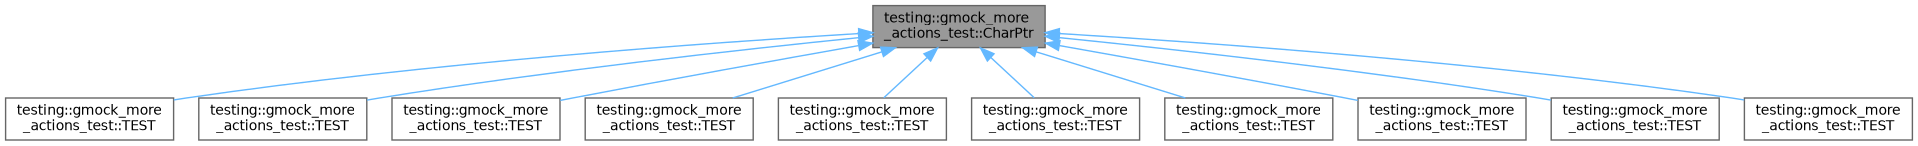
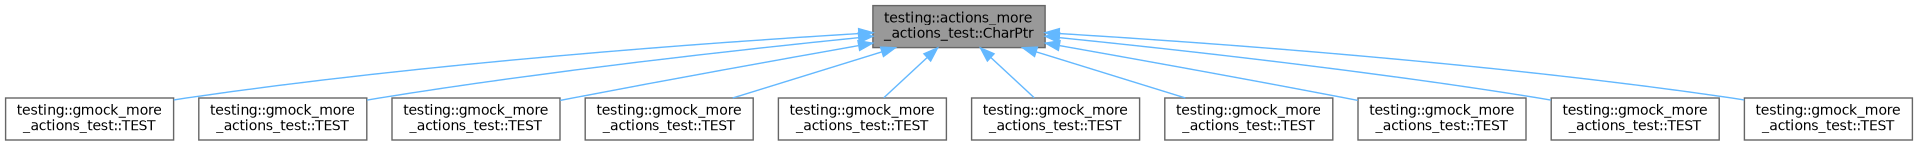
node "testing::gmock_more _actions_test::CharPtr": label "testing::gmock_more _actions_test::CharPtr" -> "testing::actions_more _actions_test::CharPtr"
